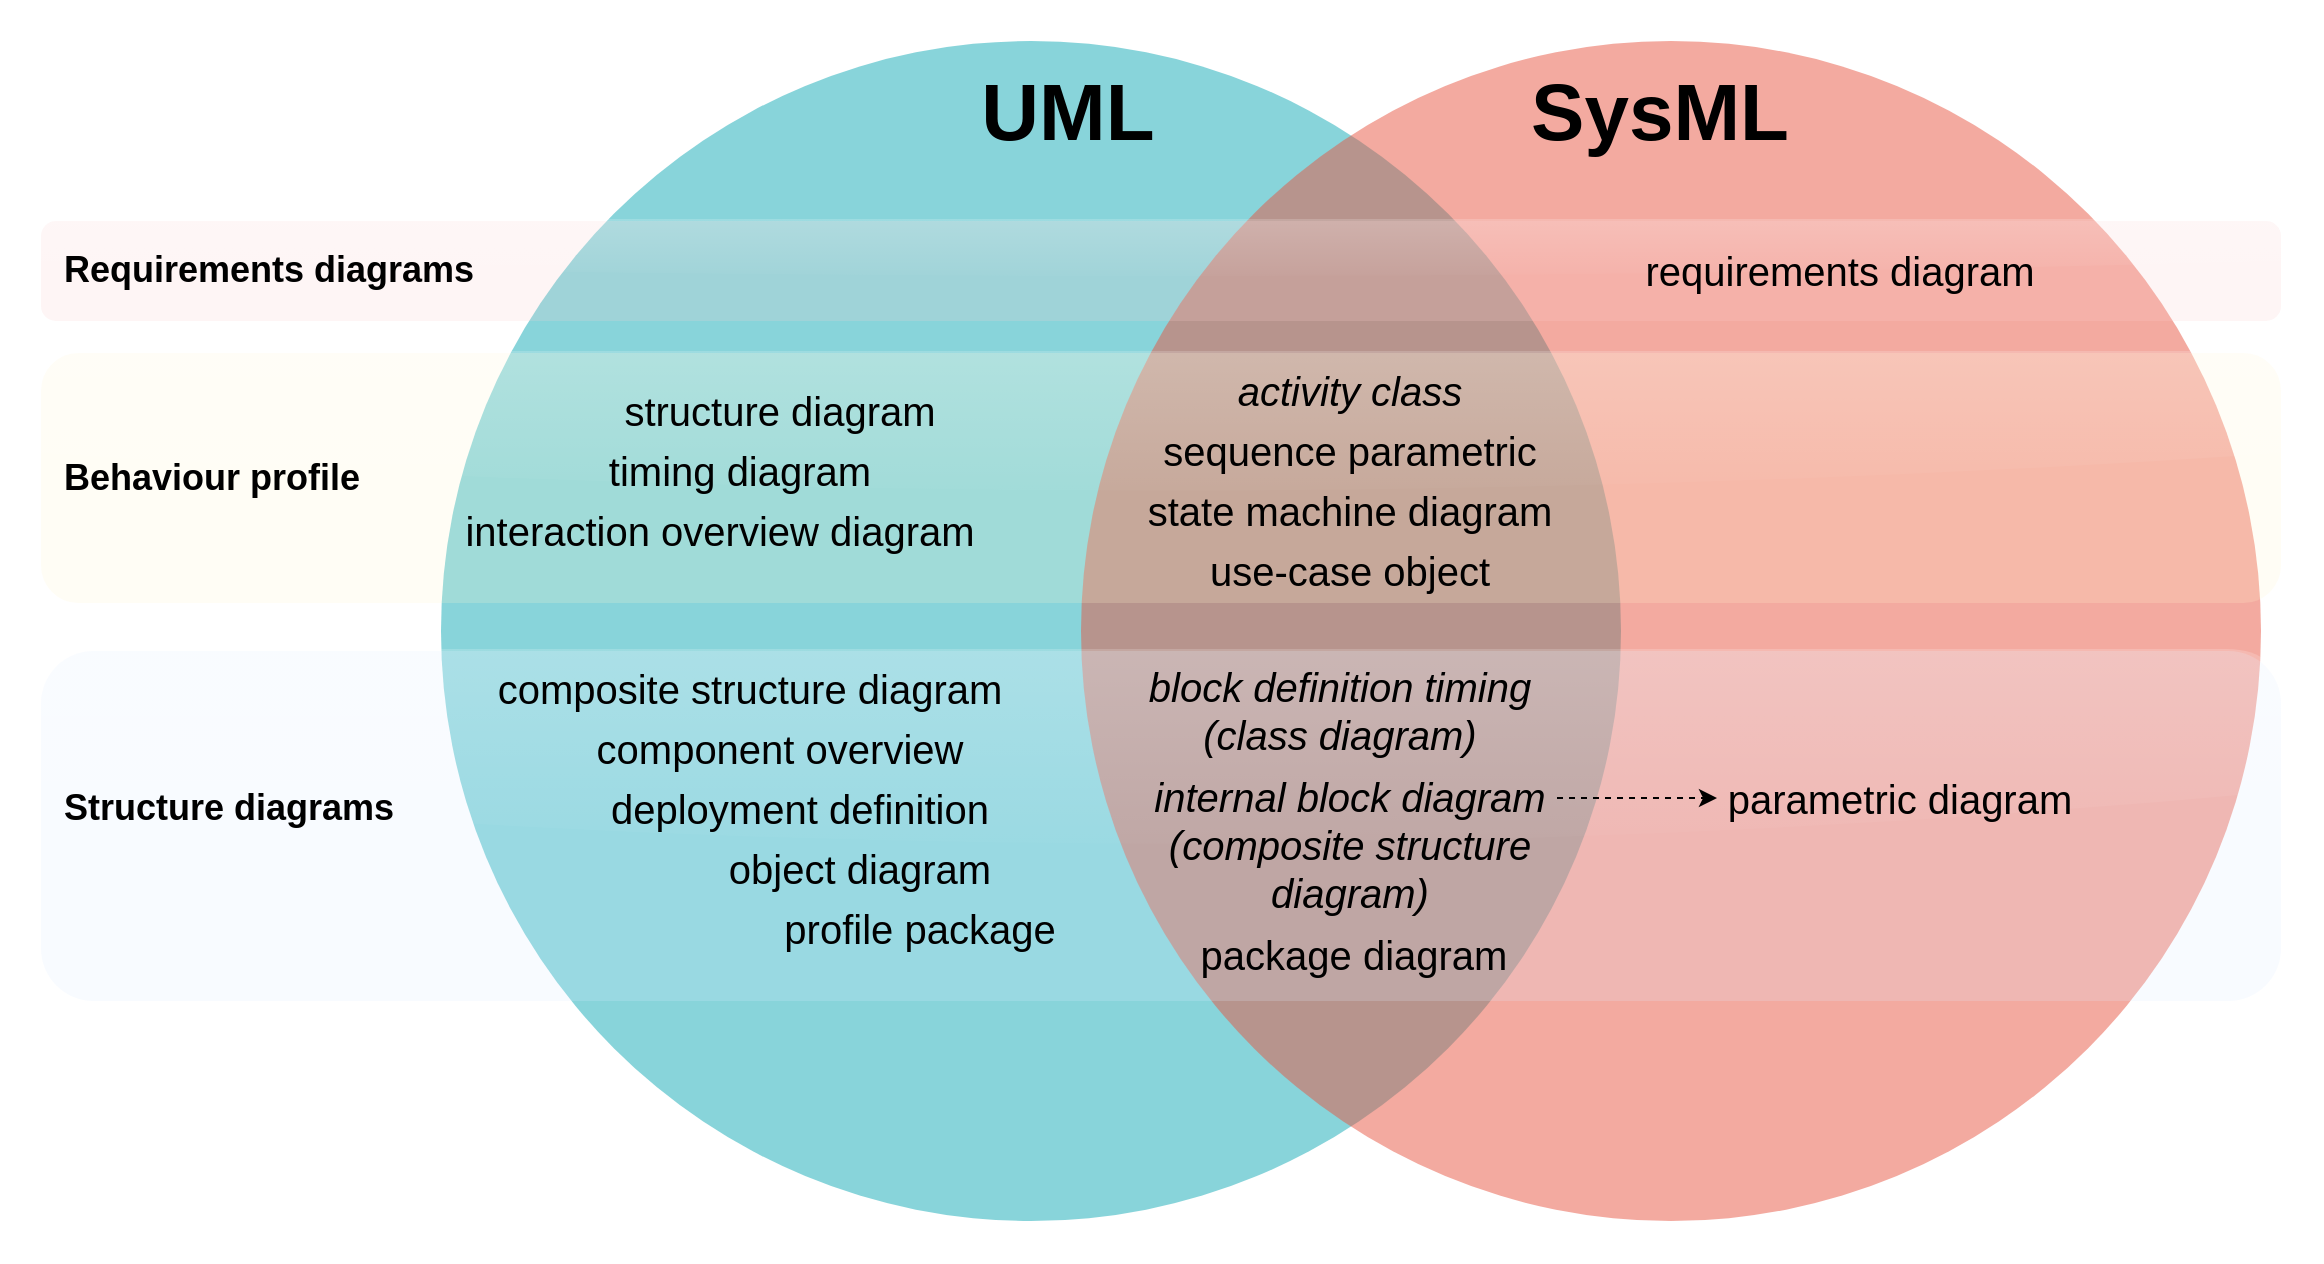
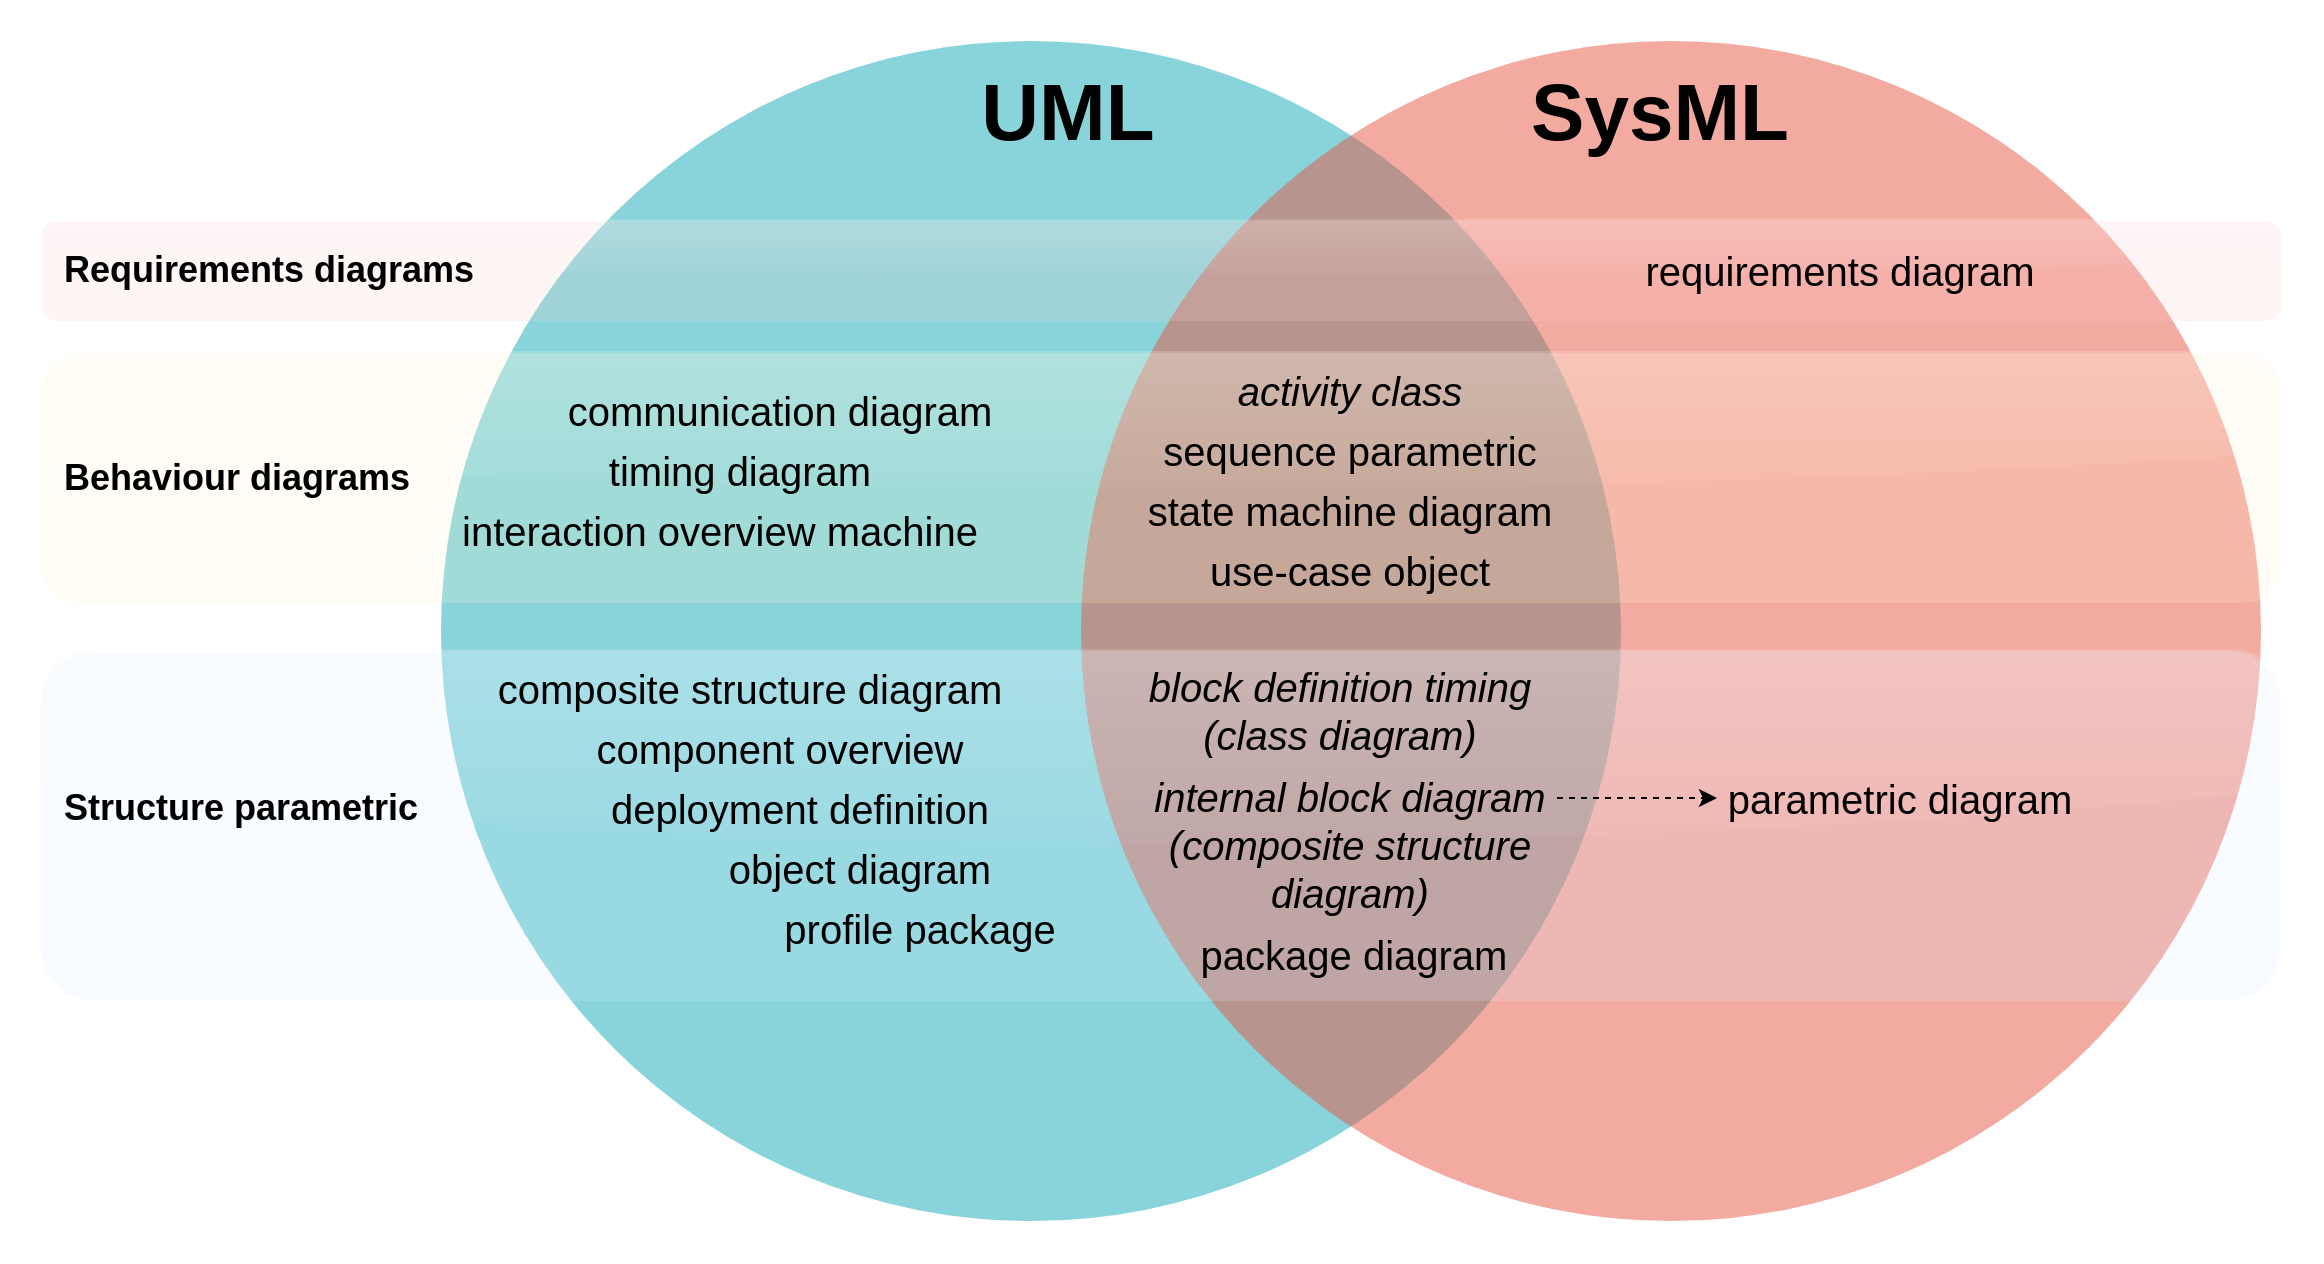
node "structure diagram": label "structure diagram" -> "communication diagram"
node "Behaviour profile": label "Behaviour profile" -> "Behaviour diagrams"
node "interaction overview diagram": label "interaction overview diagram" -> "interaction overview machine"
node "Structure diagrams": label "Structure diagrams" -> "Structure parametric"
